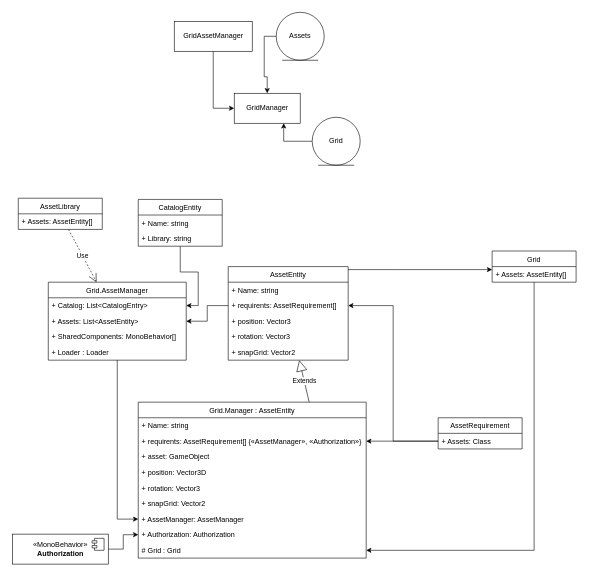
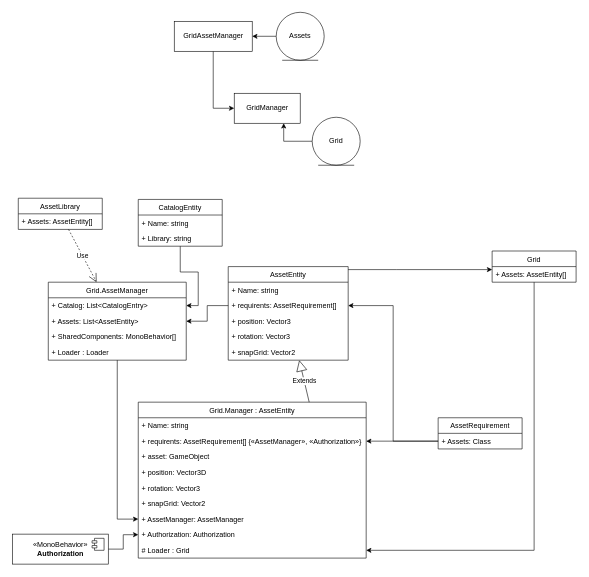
edge "Assets" -> "GridManager": now "Assets" -> "GridAssetManager"
node "# Grid : Grid": label "# Grid : Grid" -> "# Loader : Grid"
